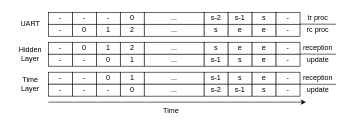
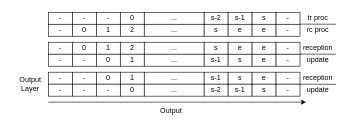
node "UART": removed
node "Hidden Layer": removed
node "Time Layer": label "Time Layer" -> "Output Layer"
node "Time": label "Time" -> "Output"
